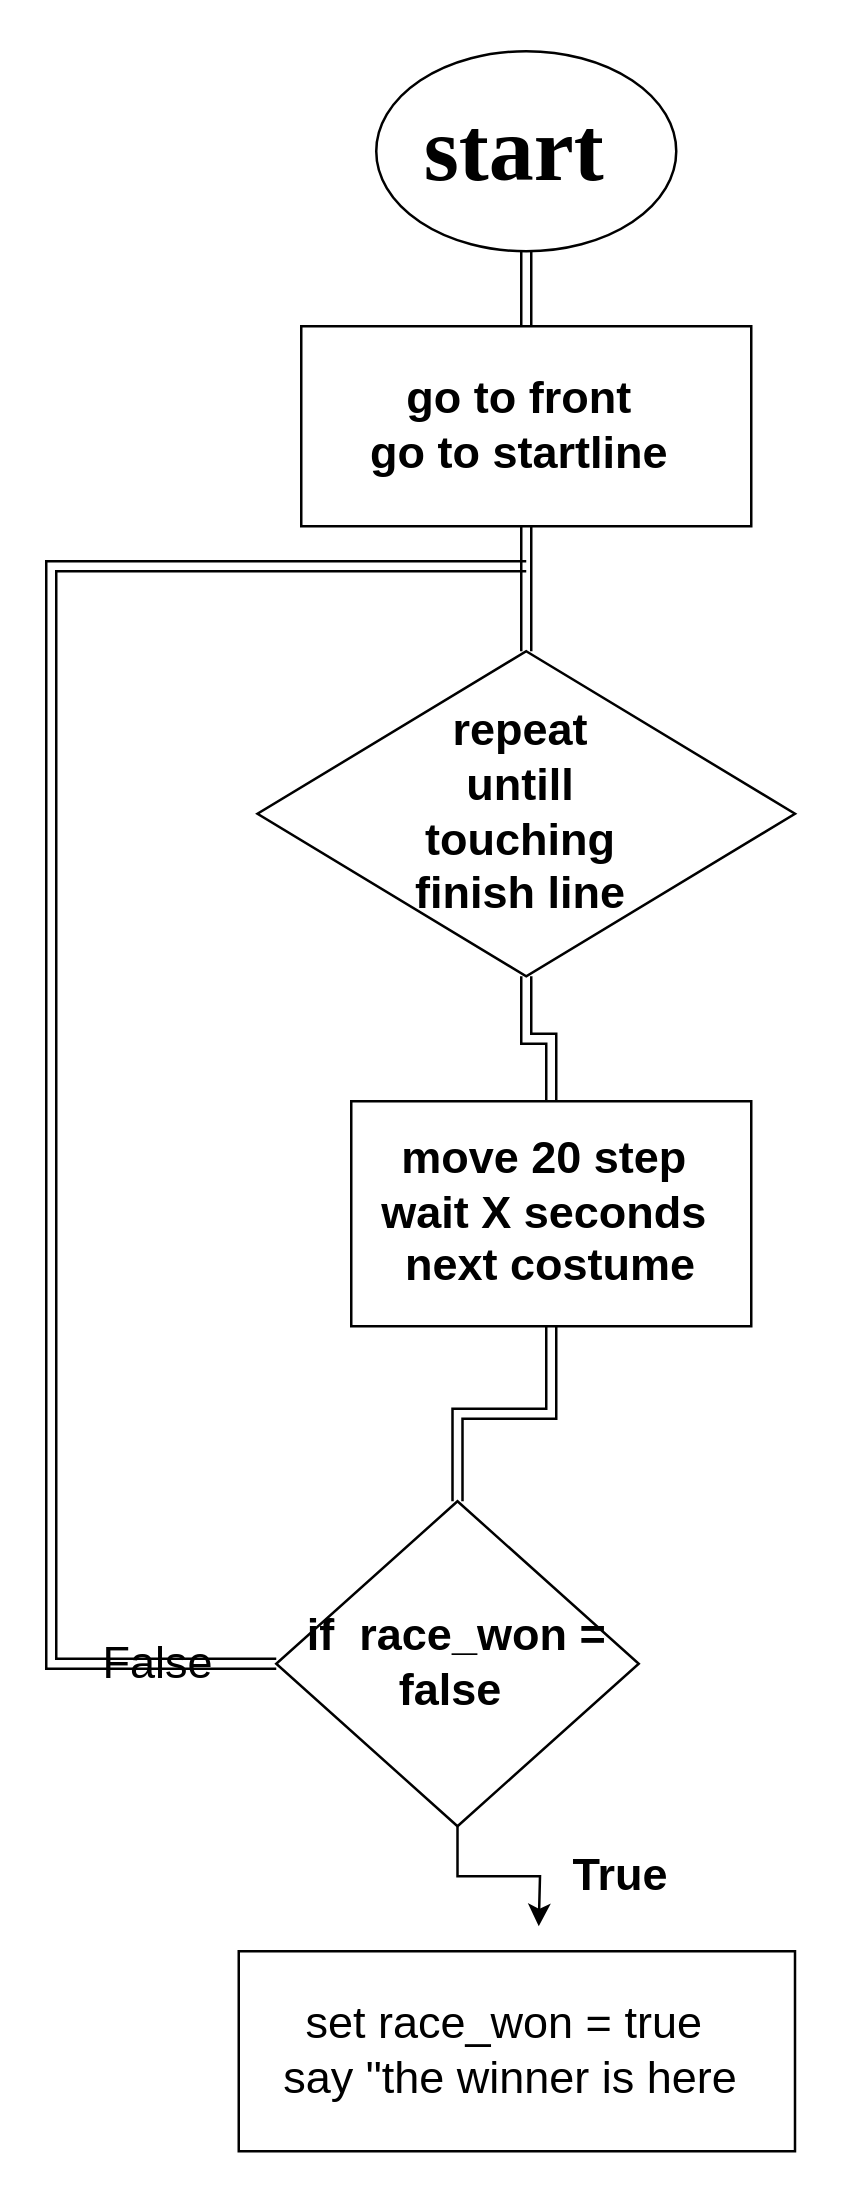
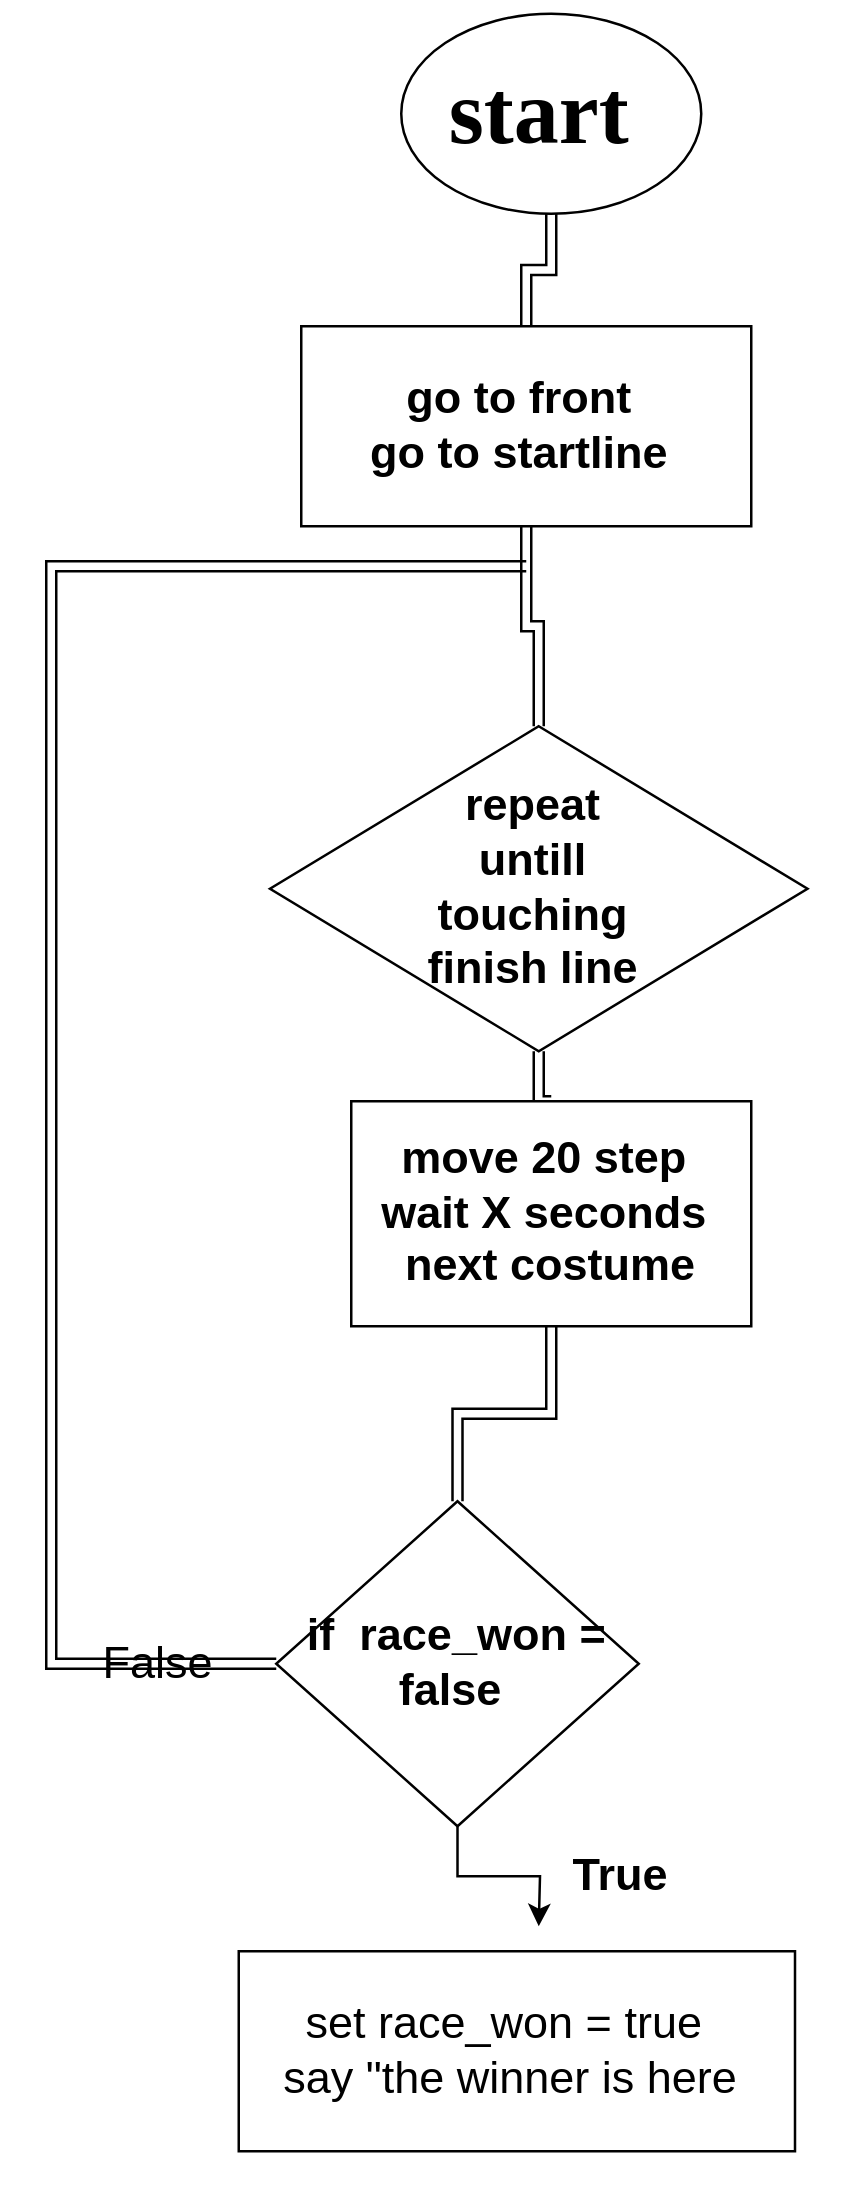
node "start": moved (526, 151) -> (551, 114)
node "repeat untill touching finish line": moved (526, 814) -> (539, 889)
